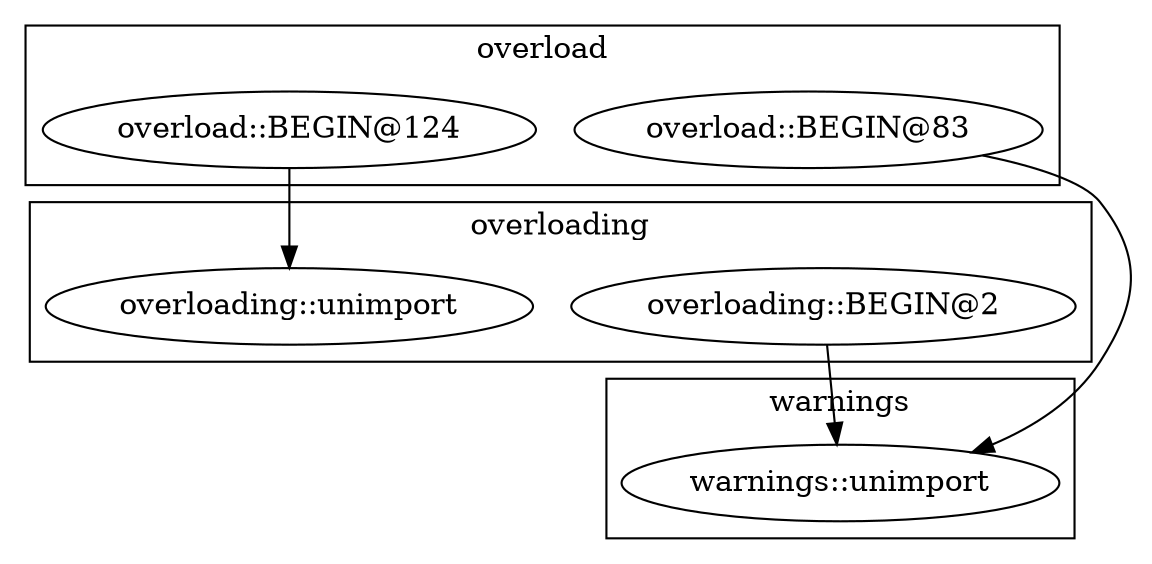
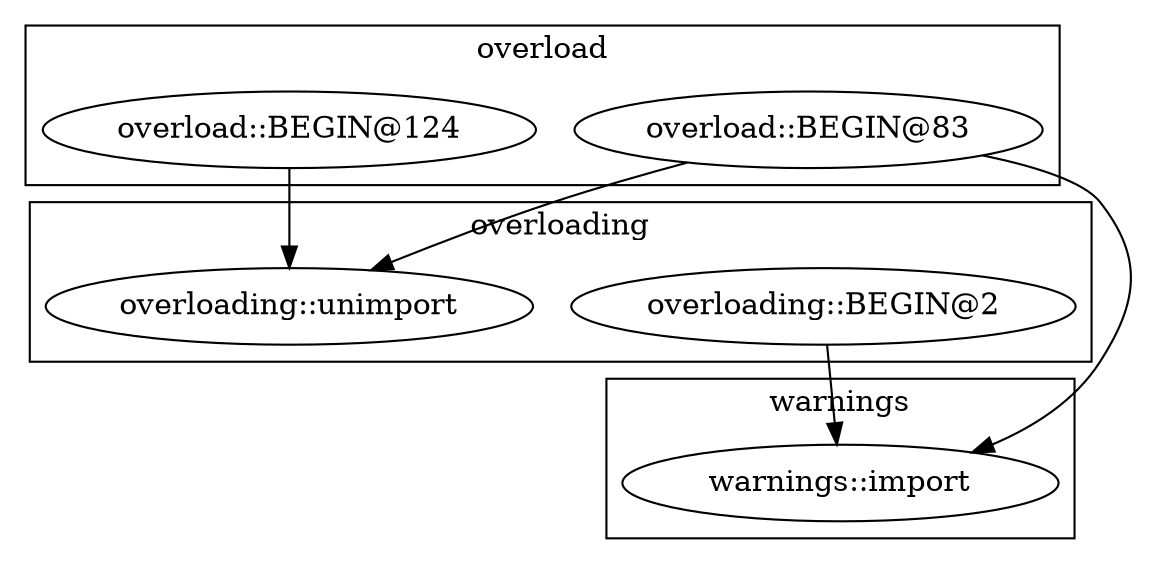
edge "overload::BEGIN@83" -> "overloading::unimport": added
node "warnings::unimport": label "warnings::unimport" -> "warnings::import"
